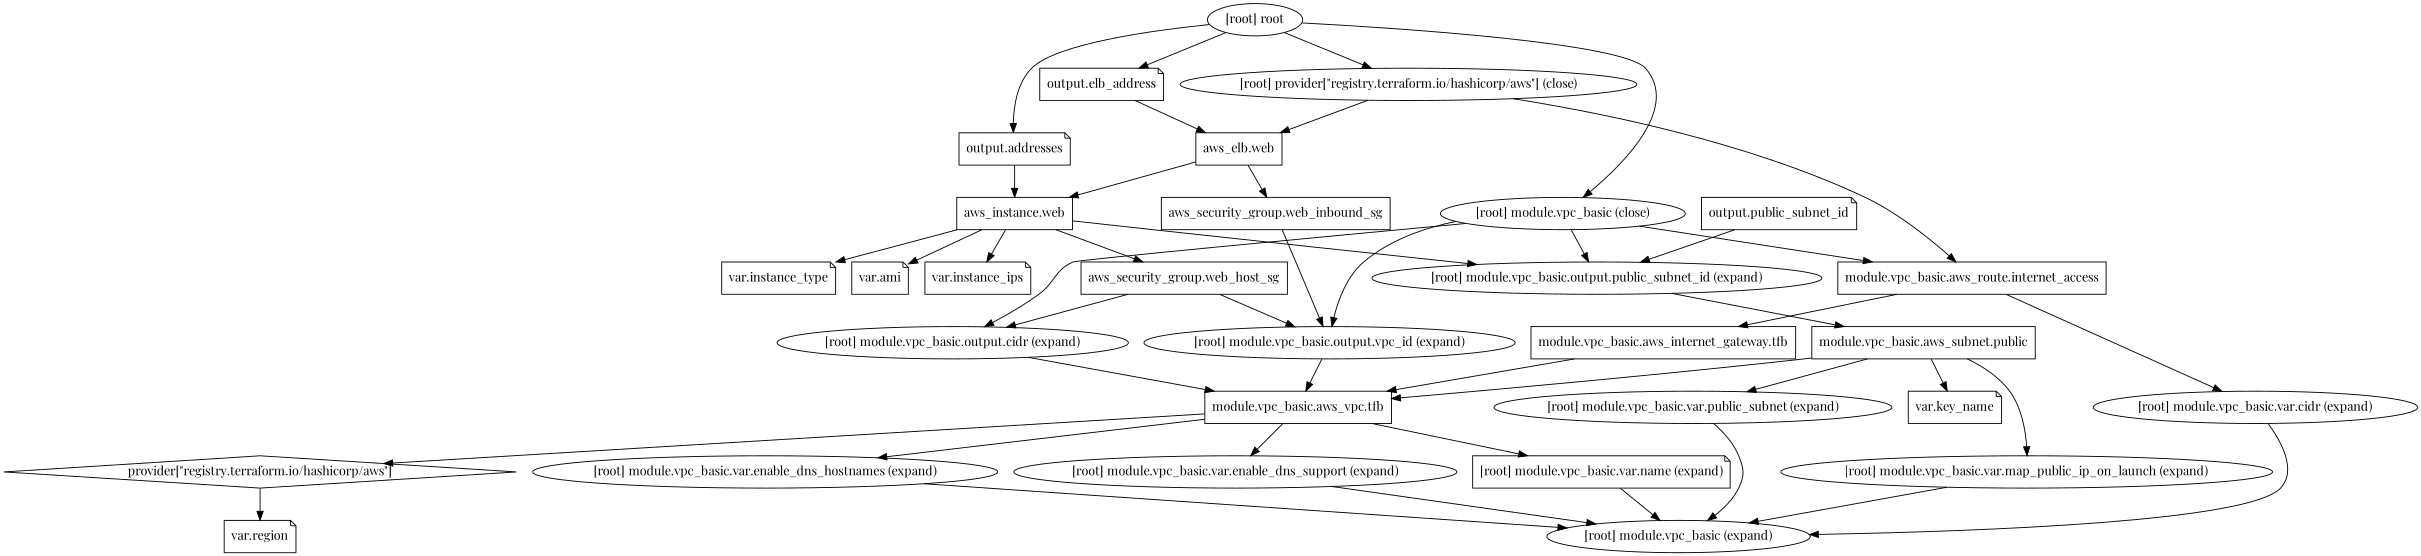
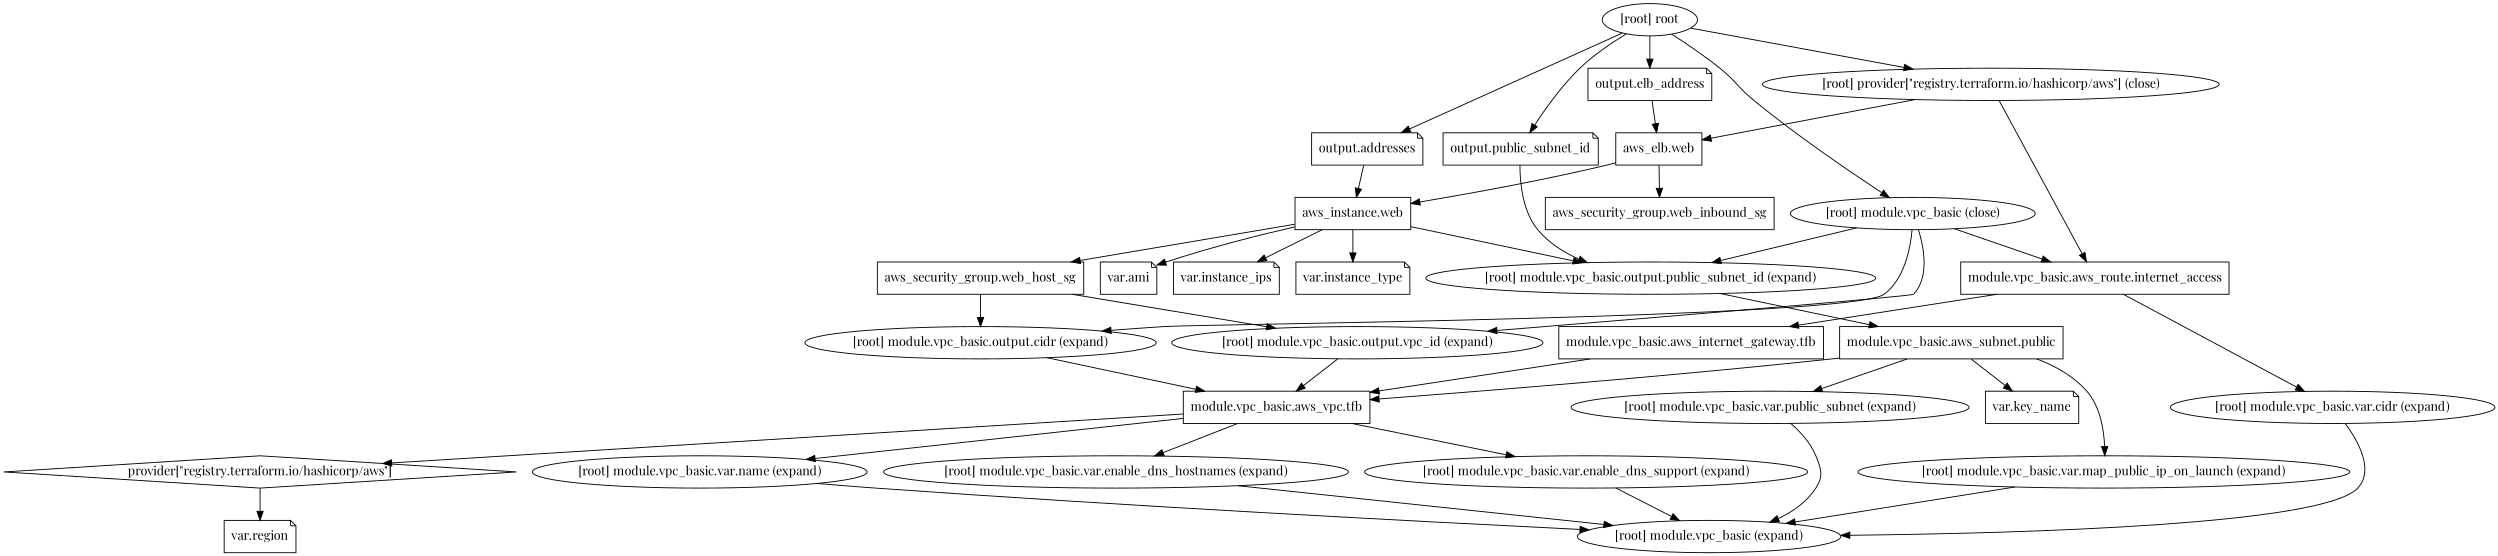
edge "[root] root" -> "output.public_subnet_id": added
edge "aws_security_group.web_inbound_sg" -> "[root] module.vpc_basic.output.vpc_id (expand)": removed
node "[root] module.vpc_basic.var.name (expand)": shape note -> ellipse
